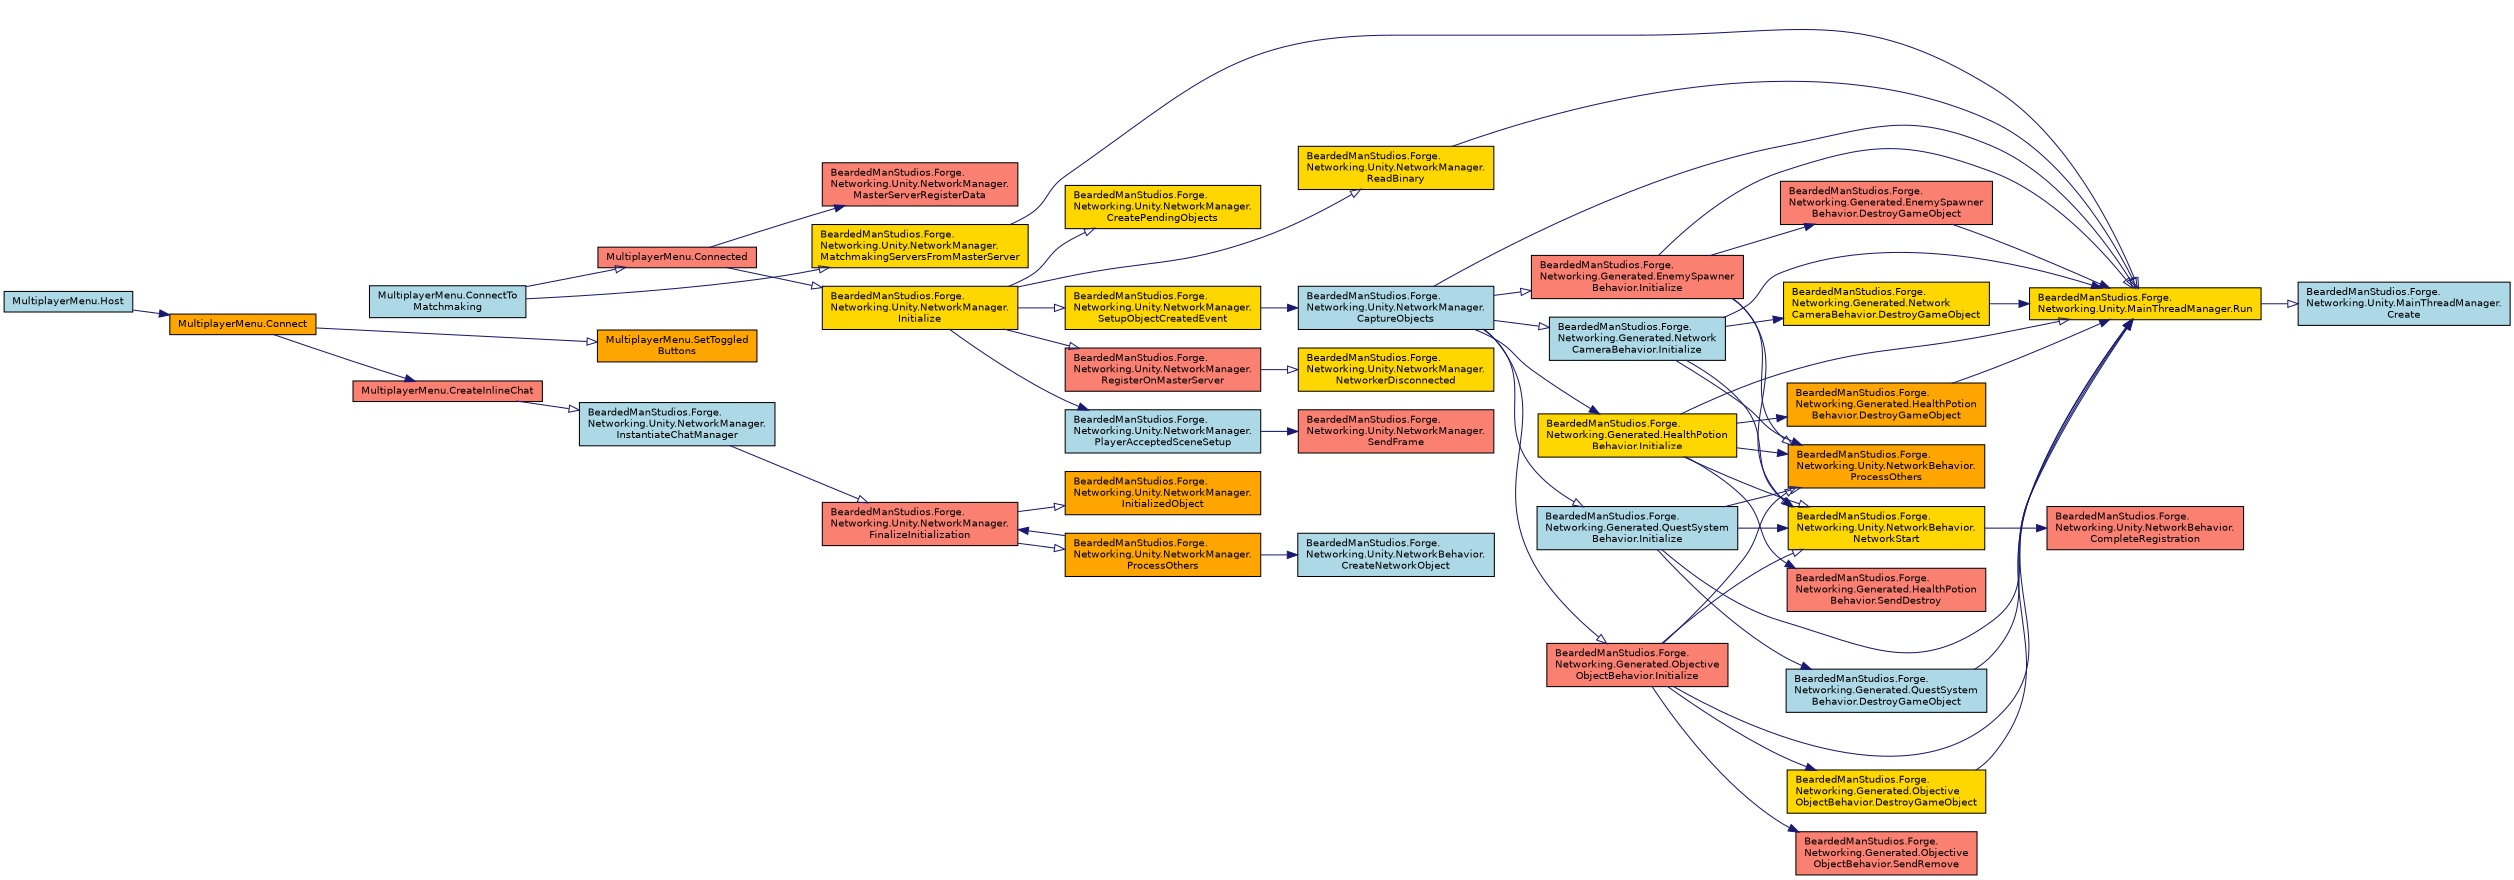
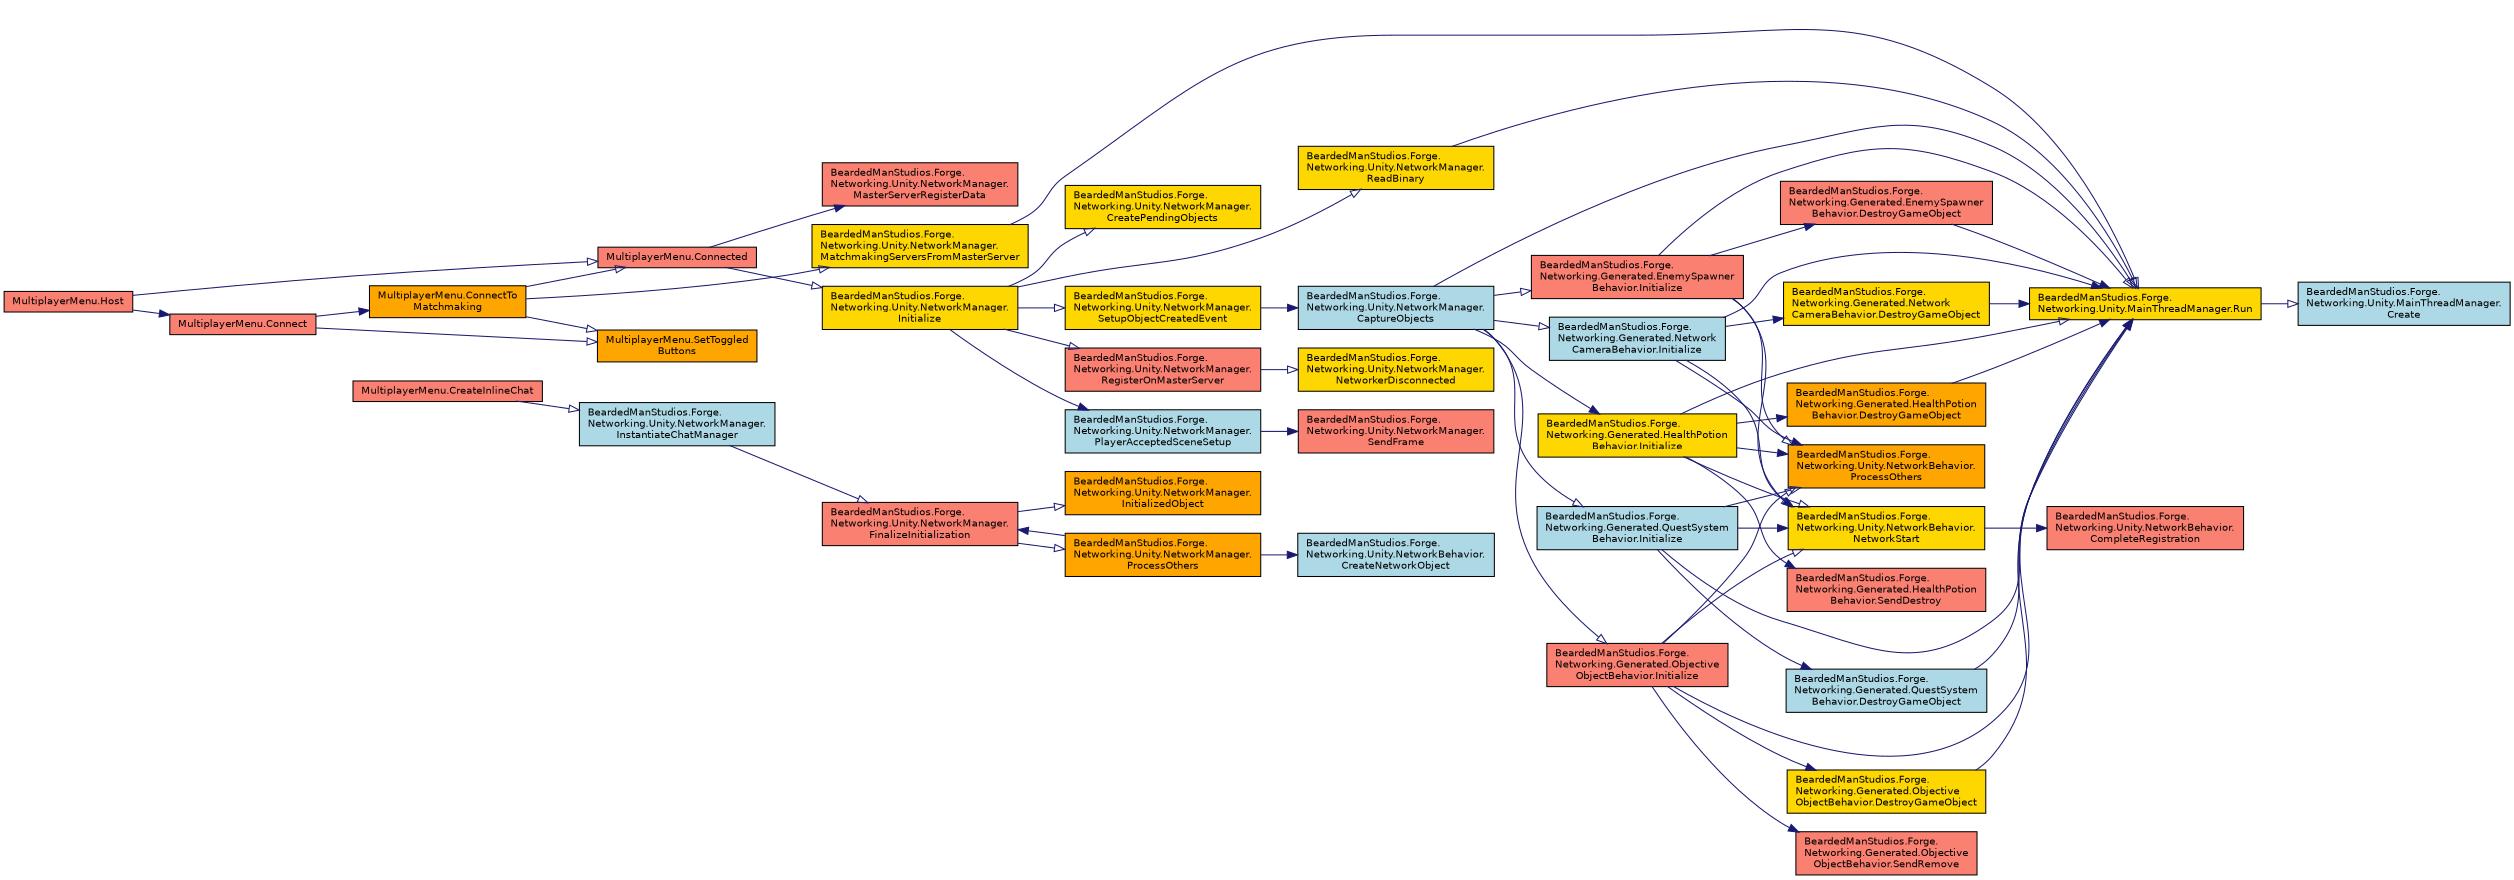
edge "MultiplayerMenu.Host" -> "MultiplayerMenu.Connected": added
node "MultiplayerMenu.Host": fillcolor lightblue -> salmon
node "MultiplayerMenu.ConnectTo Matchmaking": fillcolor lightblue -> orange
edge "MultiplayerMenu.ConnectTo Matchmaking" -> "MultiplayerMenu.SetToggled Buttons": added
node "MultiplayerMenu.Connect": fillcolor orange -> salmon
edge "MultiplayerMenu.Connect" -> "MultiplayerMenu.CreateInlineChat": now "MultiplayerMenu.Connect" -> "MultiplayerMenu.ConnectTo Matchmaking"
